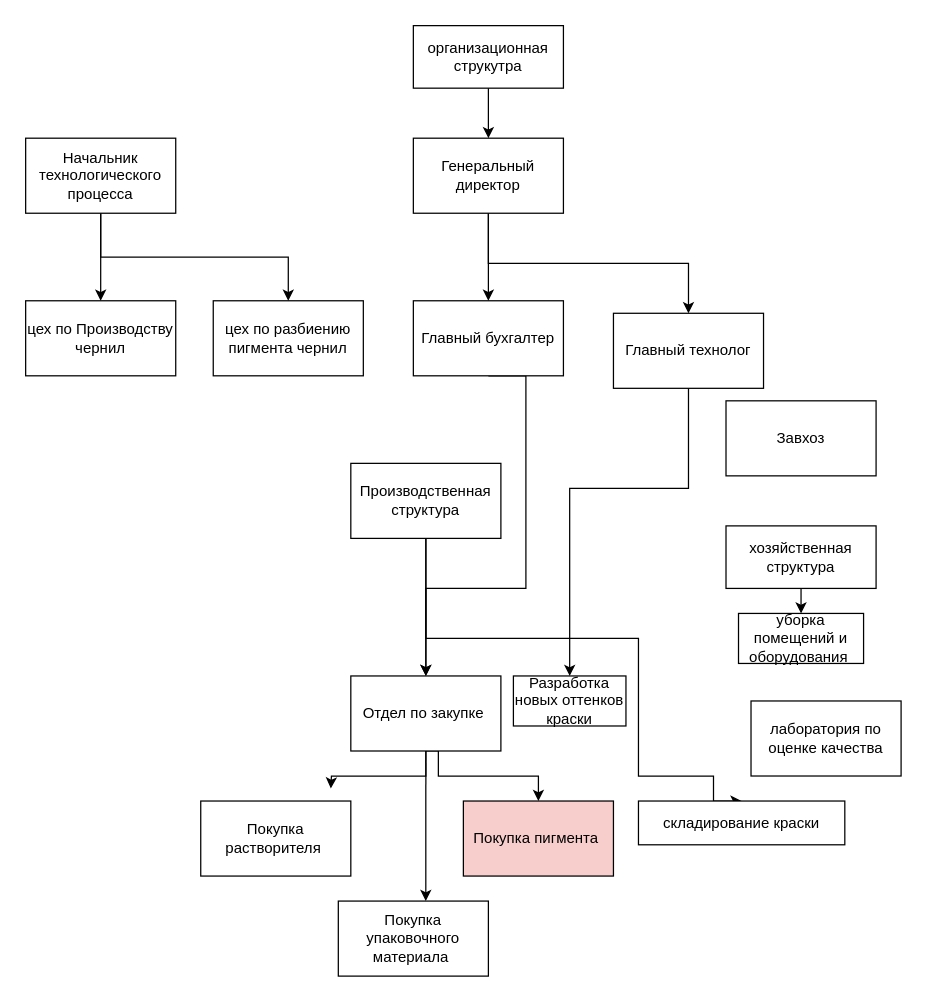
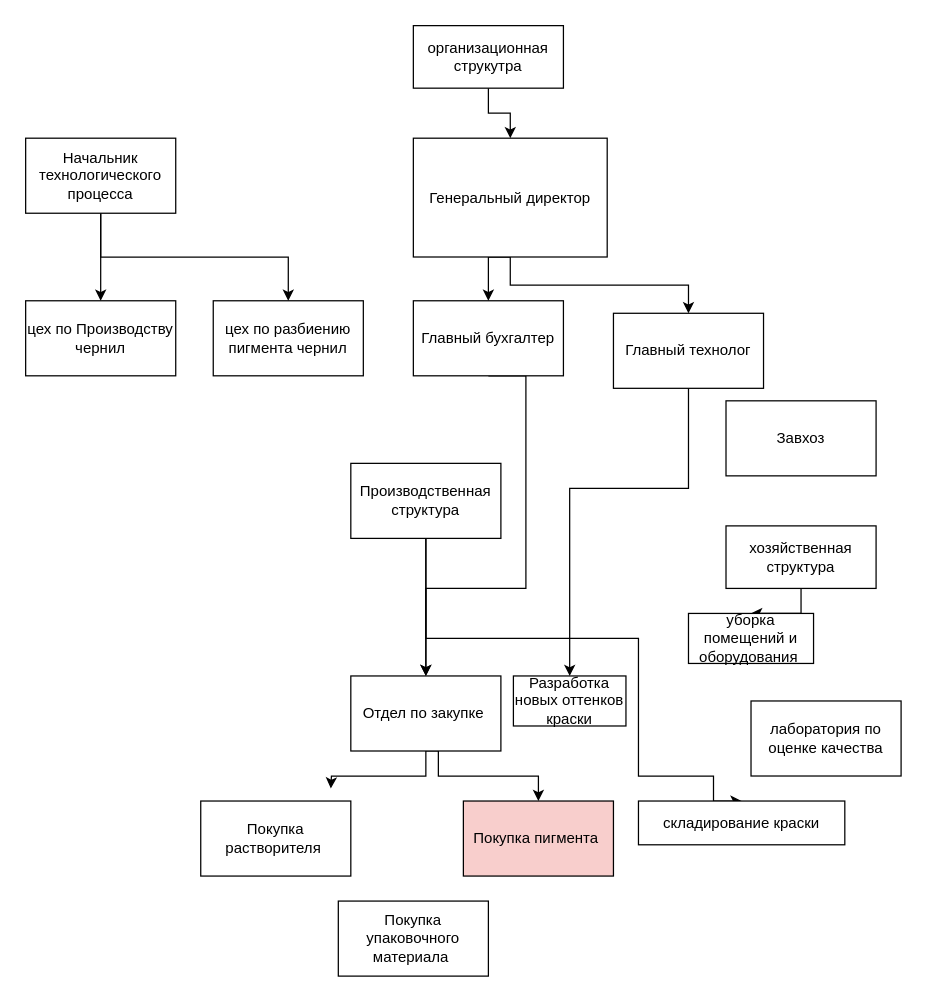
node "Генеральный директор": size 150x75 -> 194x119
node "уборка помещений и оборудования": moved (801, 638) -> (751, 638)
edge "Отдел по закупке" -> "Покупка упаковочного материала": removed
